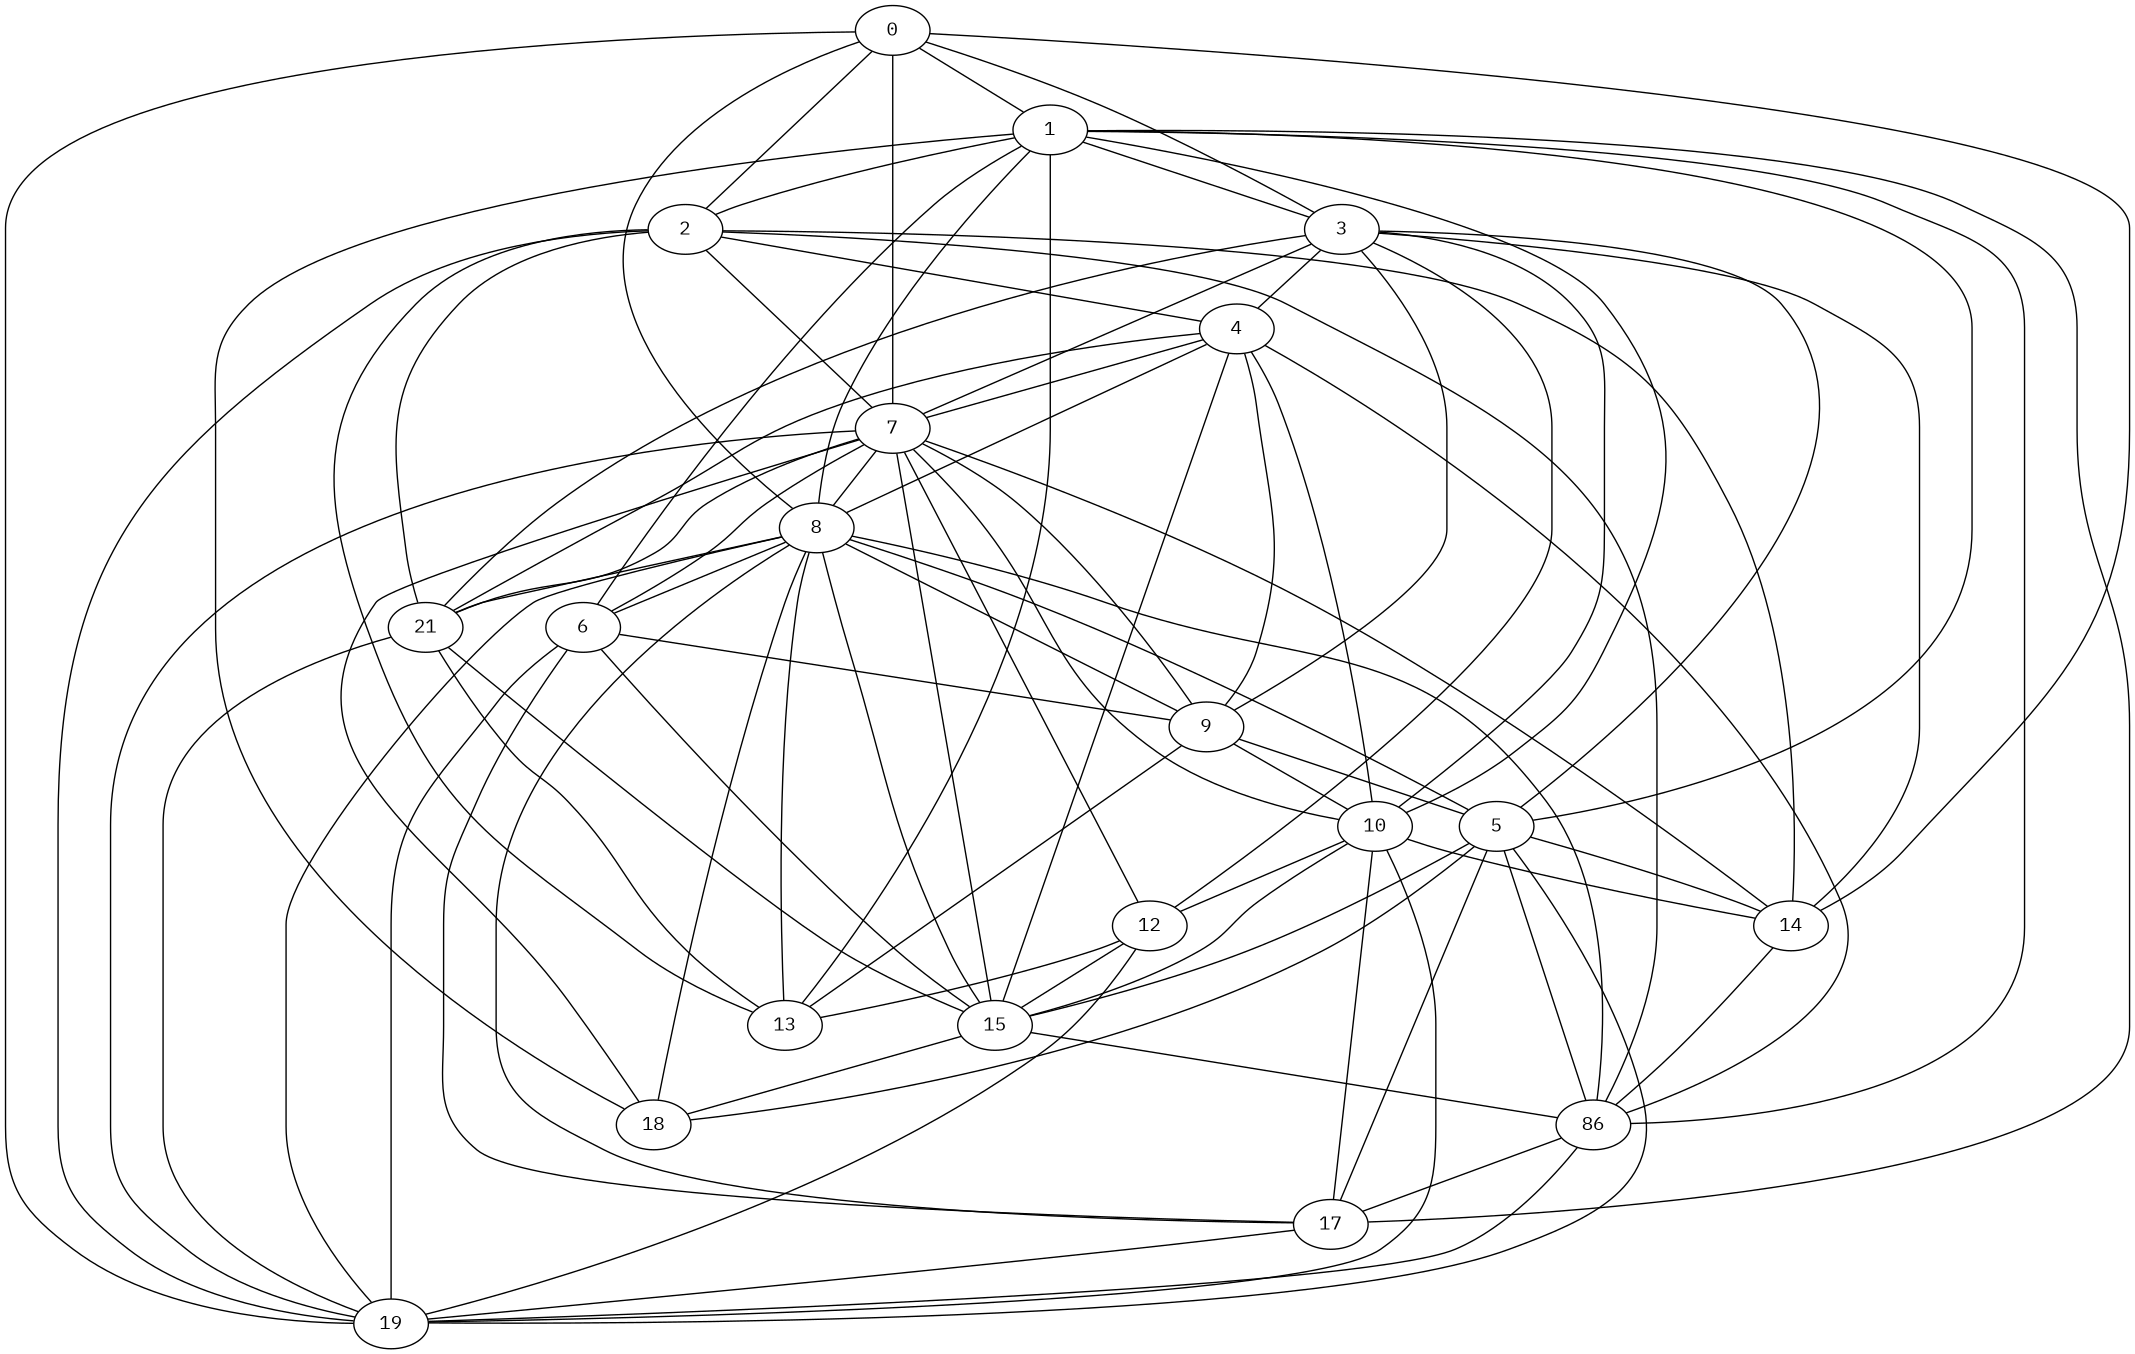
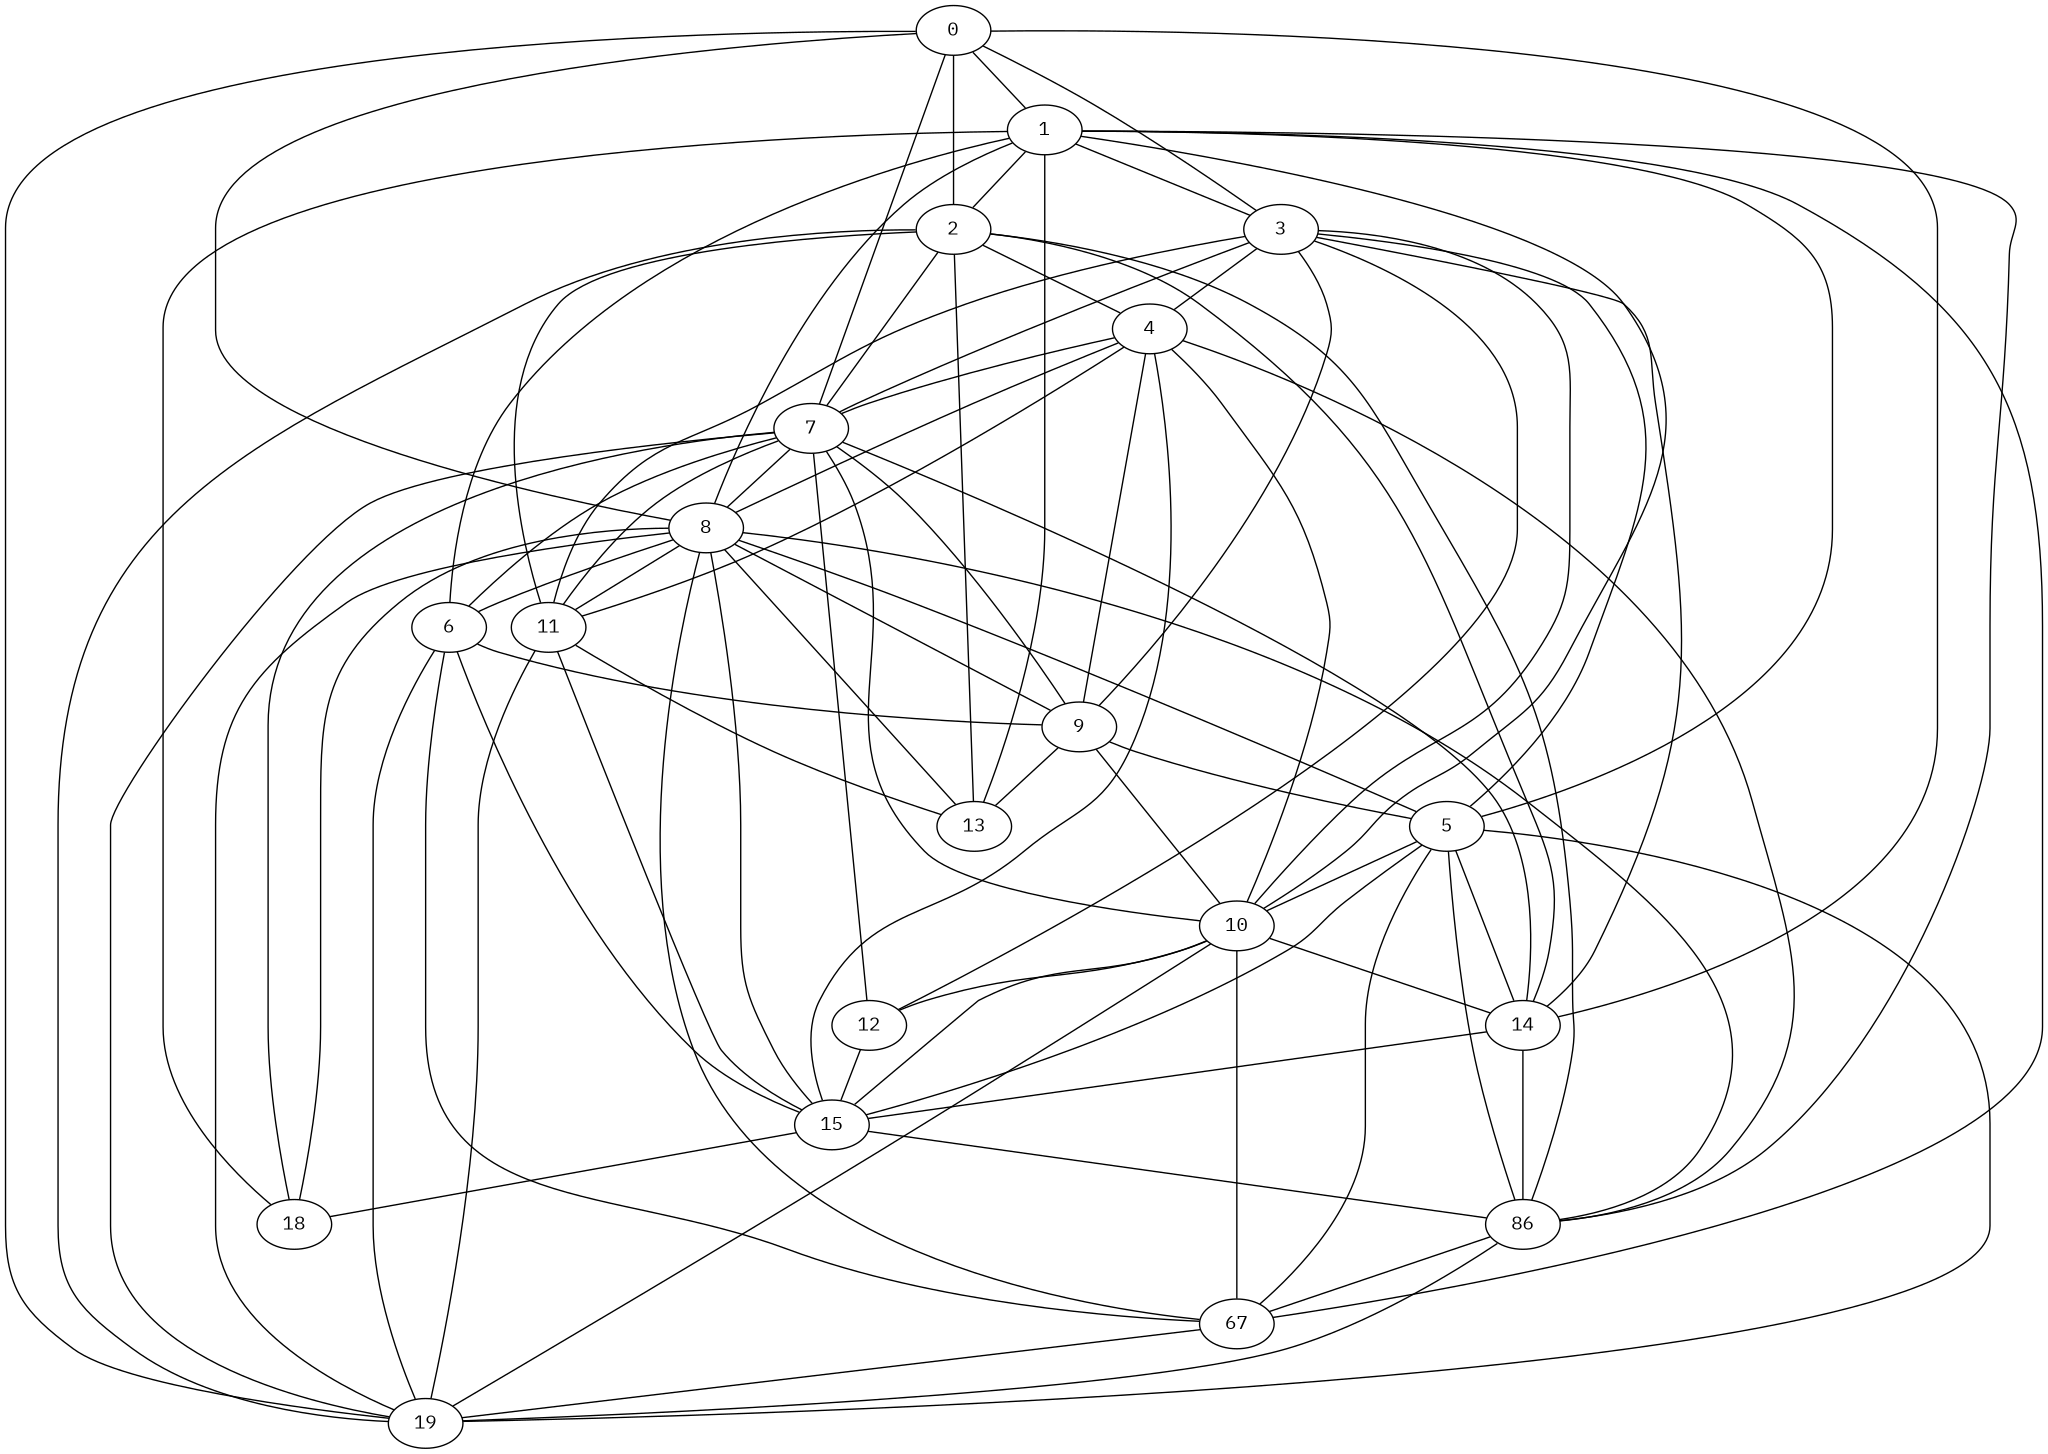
node "21": label "21" -> "11"
edge "7" -- "15": now "14" -- "15"
edge "12" -- "13": removed
edge "5" -- "18": now "5" -- "10"
edge "12" -- "19": removed
node "17": label "17" -> "67"
